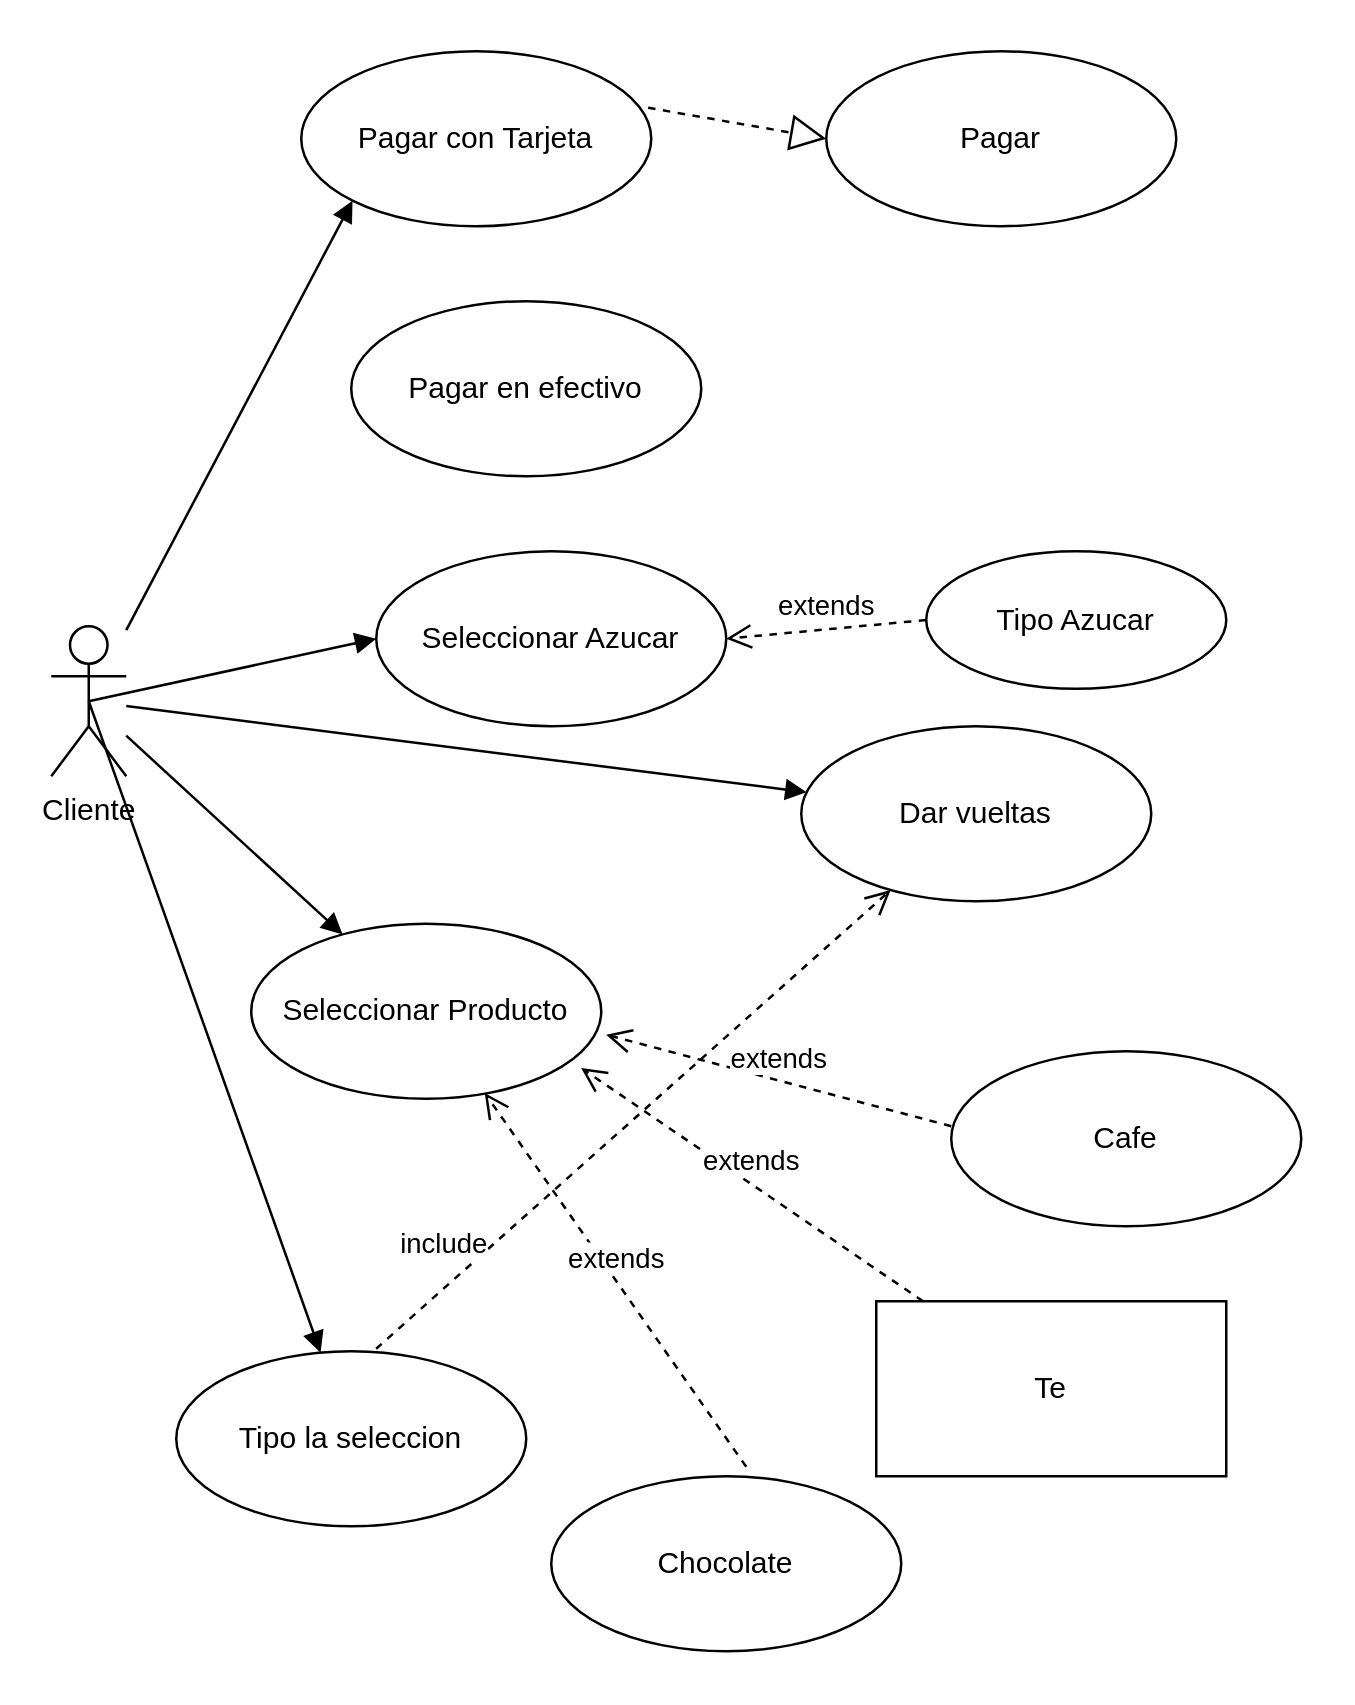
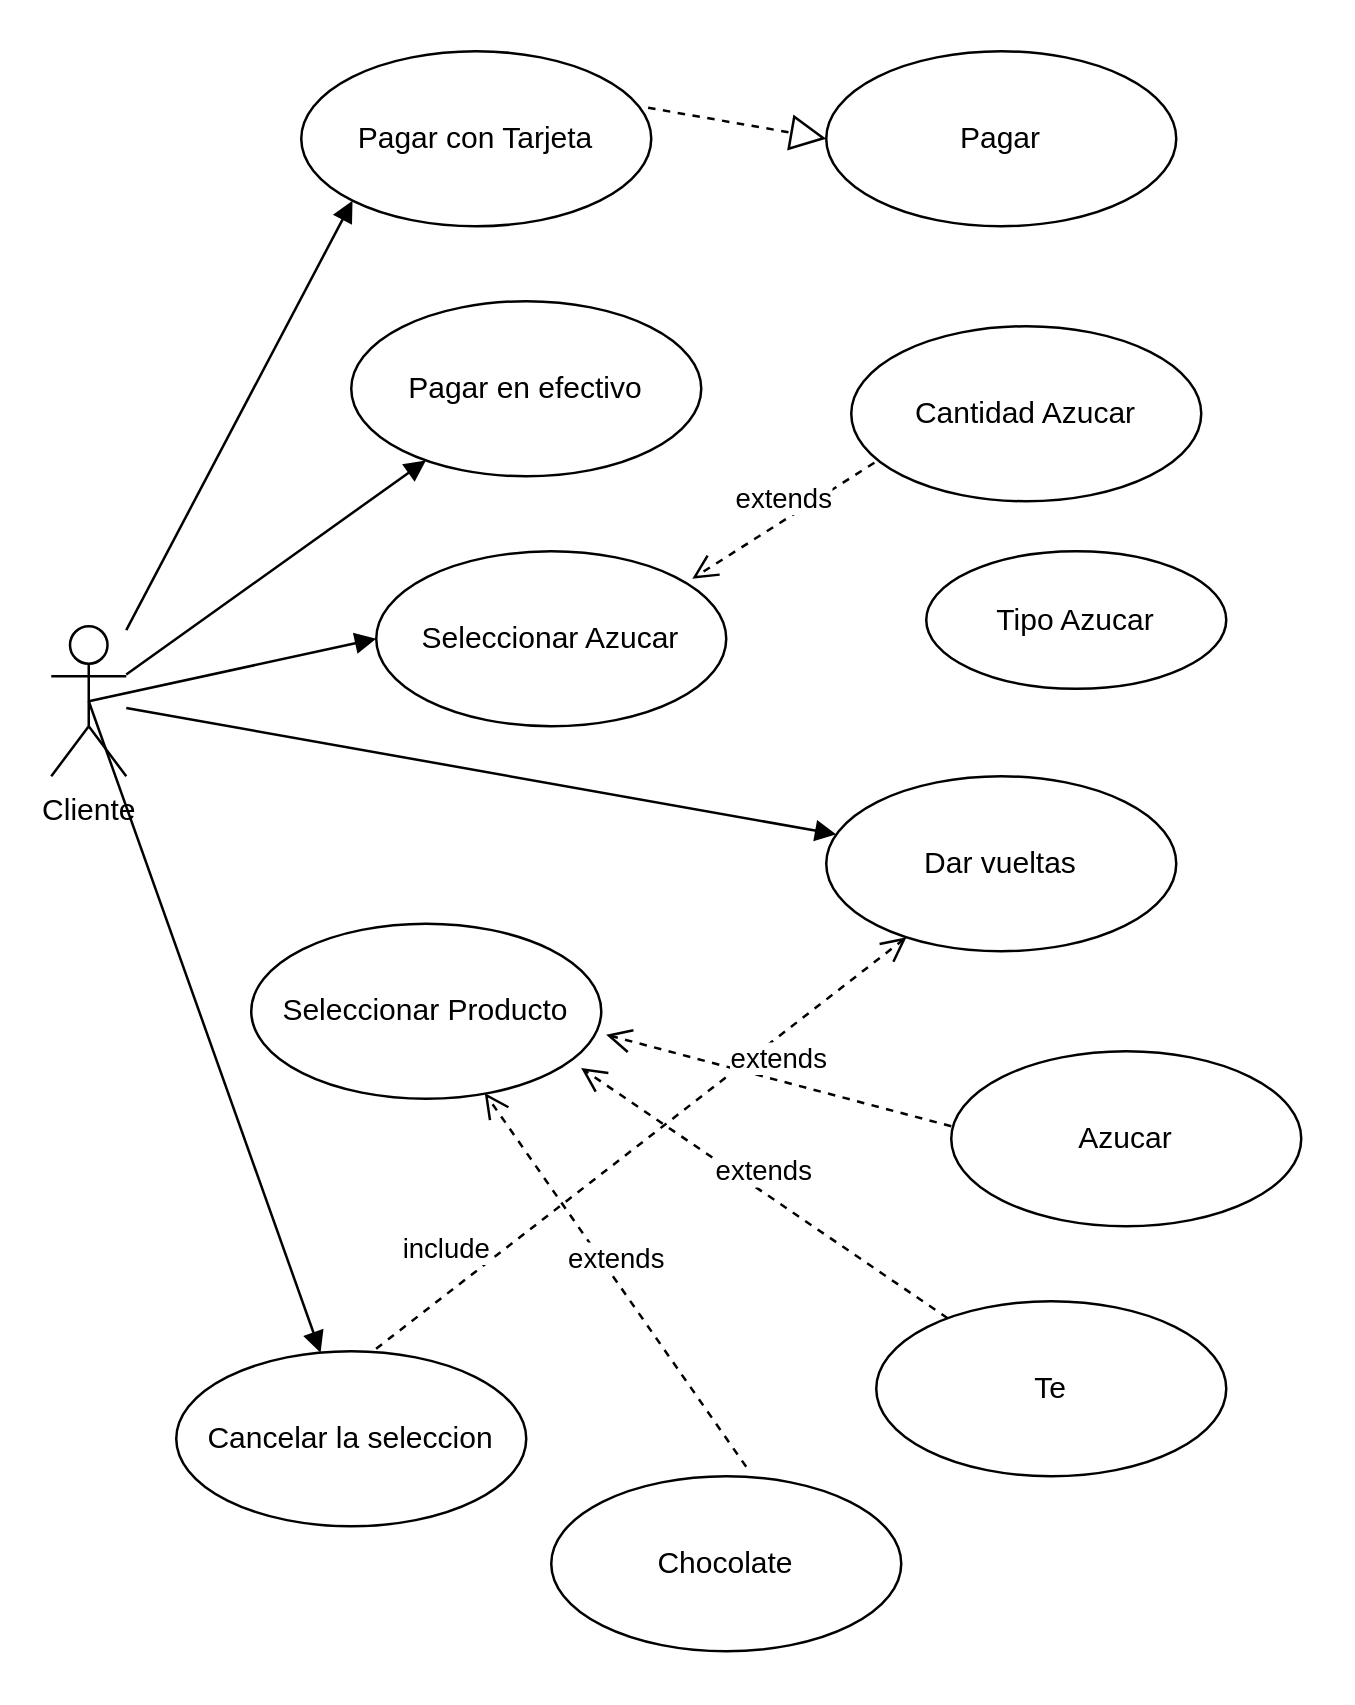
node "Cantidad Azucar": added
edge "Cantidad Azucar" -> "Seleccionar Azucar": added, label "extends"
edge "Tipo Azucar" -> "Seleccionar Azucar": removed, label "extends"
node "Dar vueltas": moved (976, 814) -> (1001, 864)
edge "Cliente" -> "Seleccionar Producto": now "Cliente" -> "Pagar en efectivo"
node "Cafe": label "Cafe" -> "Azucar"
node "Te": shape rectangle -> ellipse
node "Tipo la seleccion": label "Tipo la seleccion" -> "Cancelar la seleccion"
